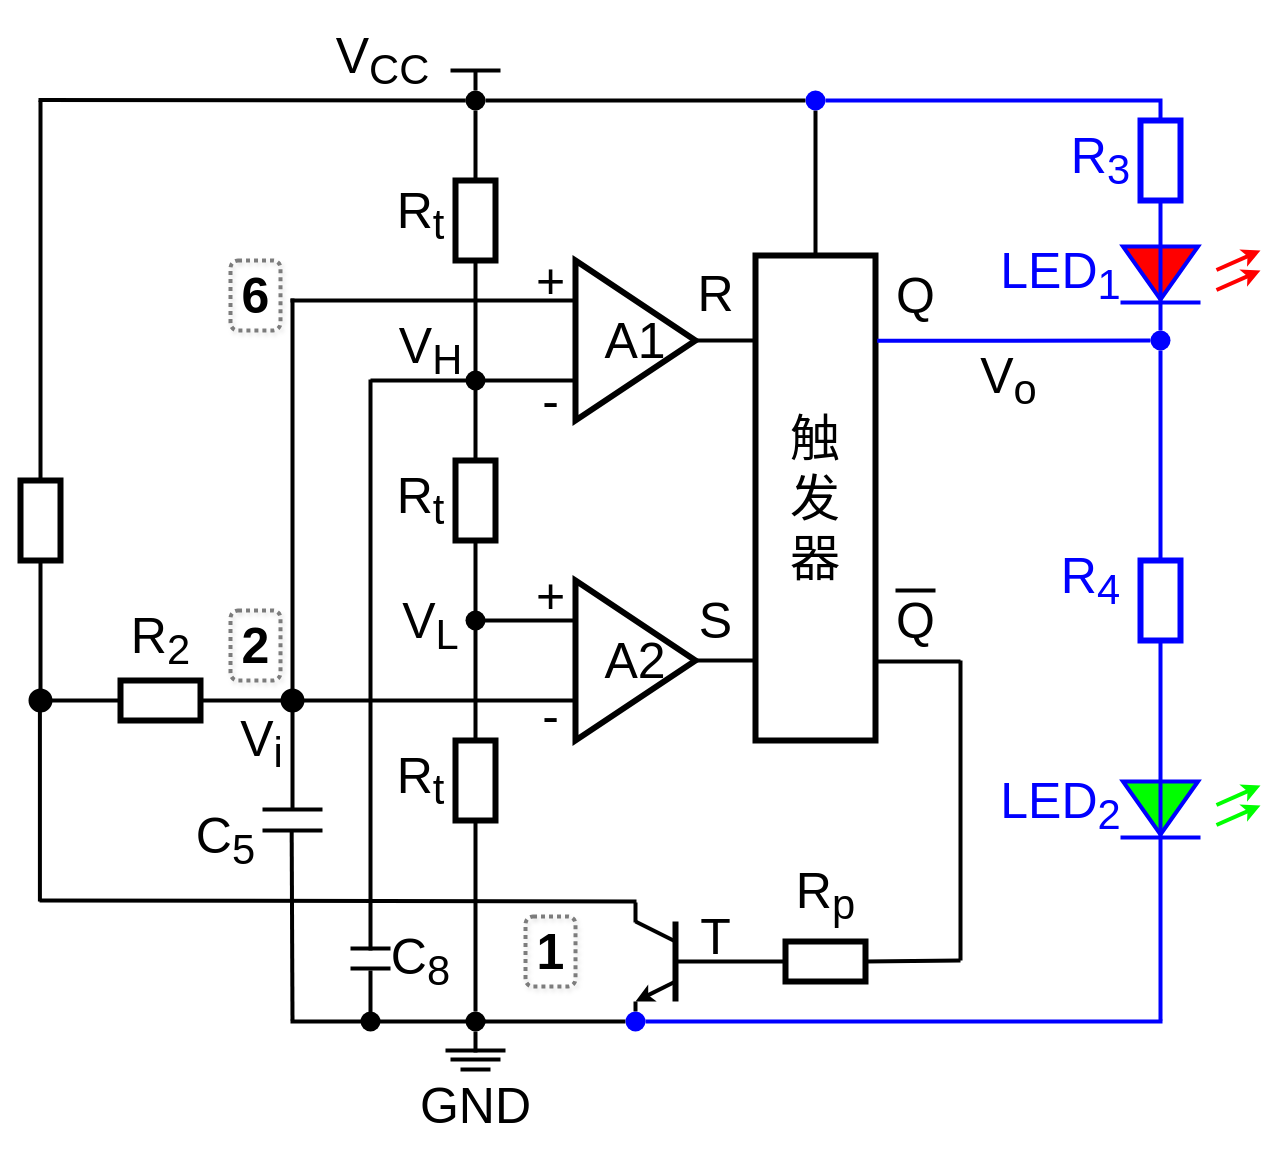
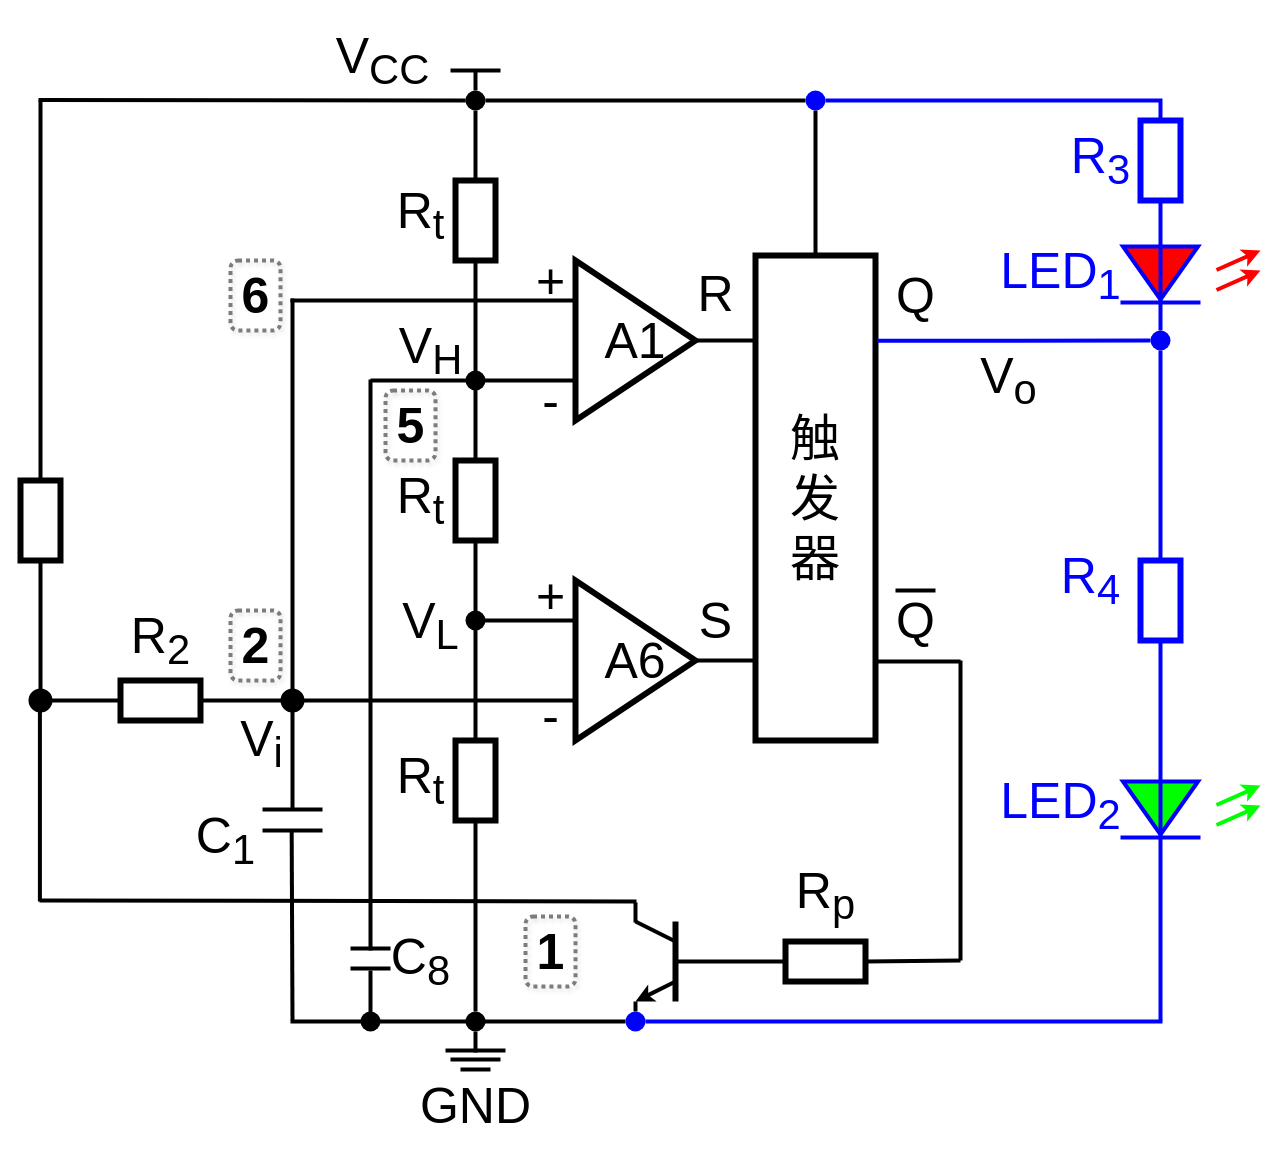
node "5": added
node "A2": label "A2" -> "A6"
node "C5": label "C5" -> "C1"
node "T": removed
